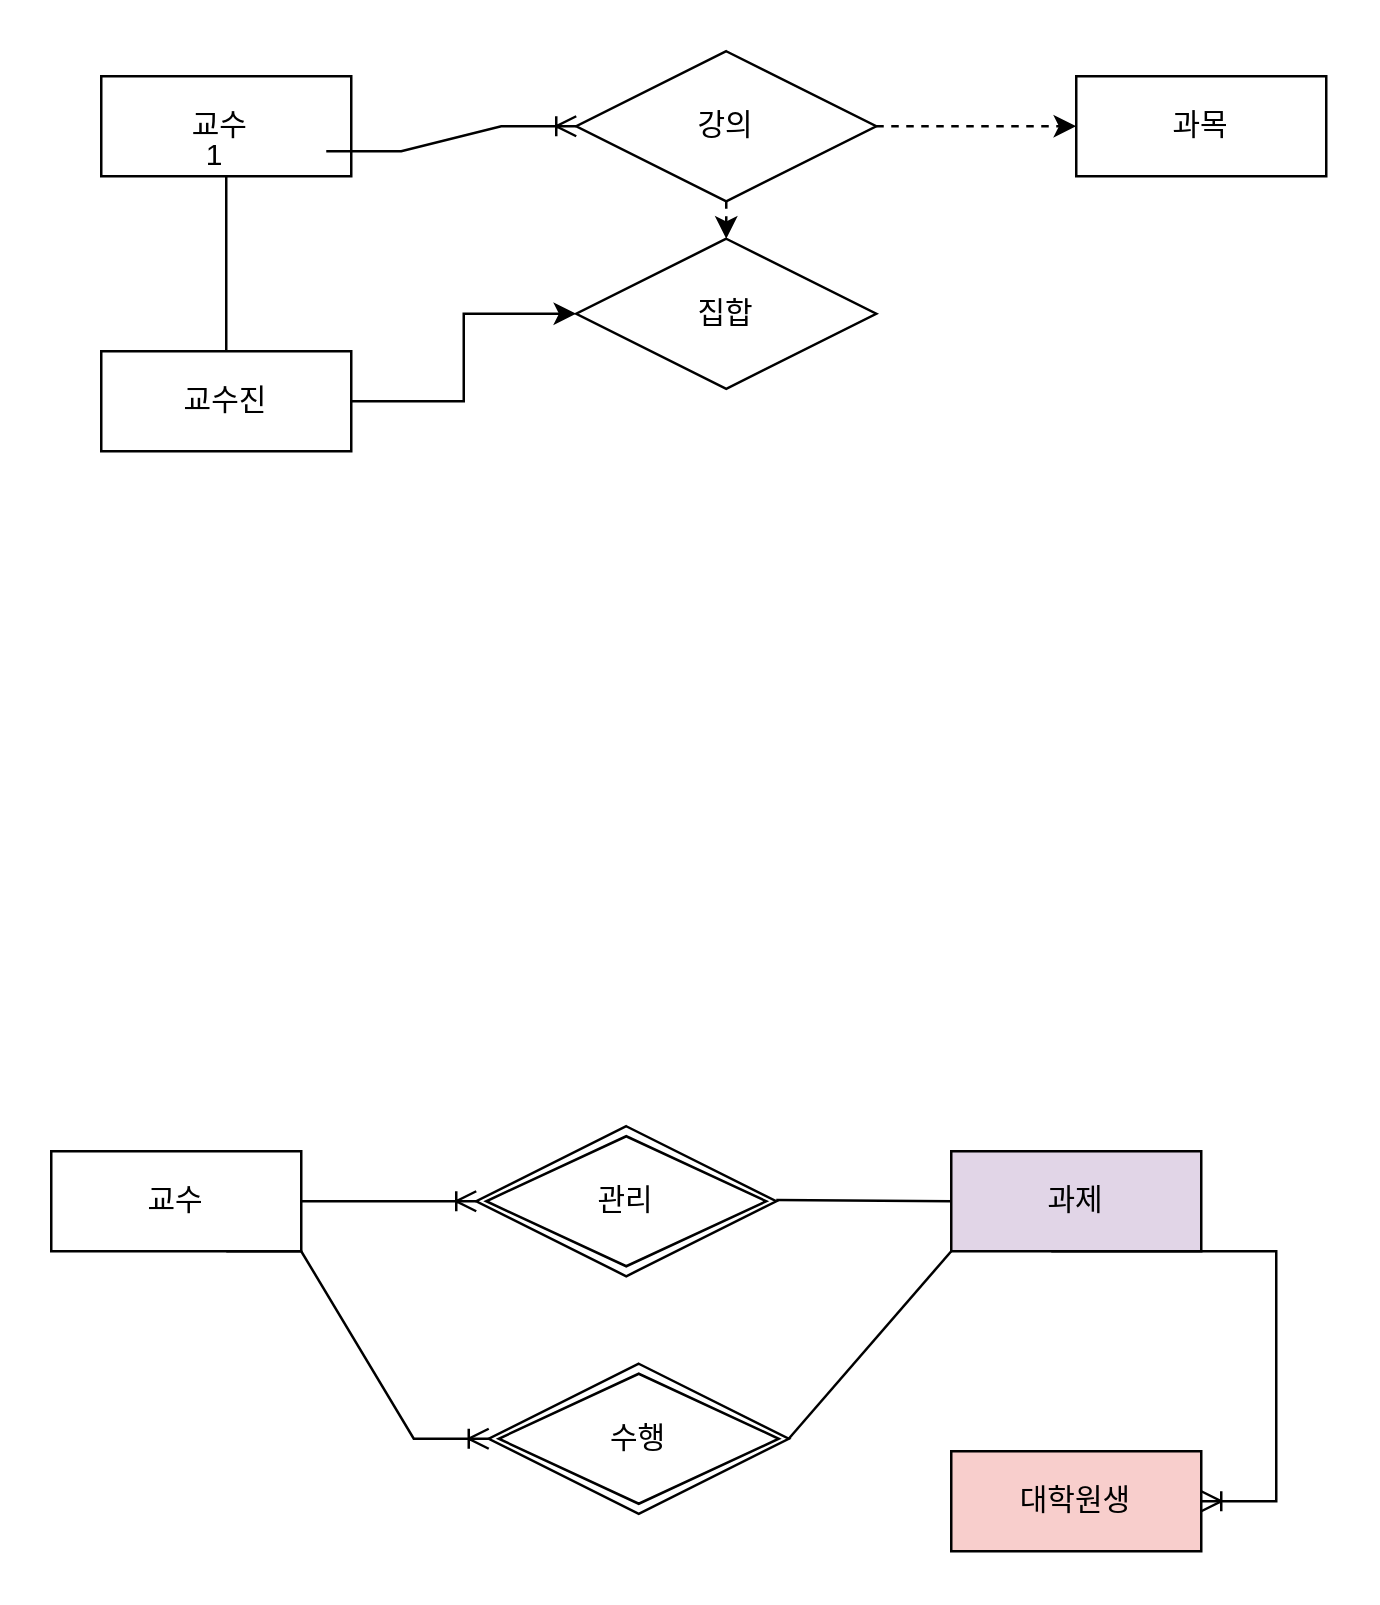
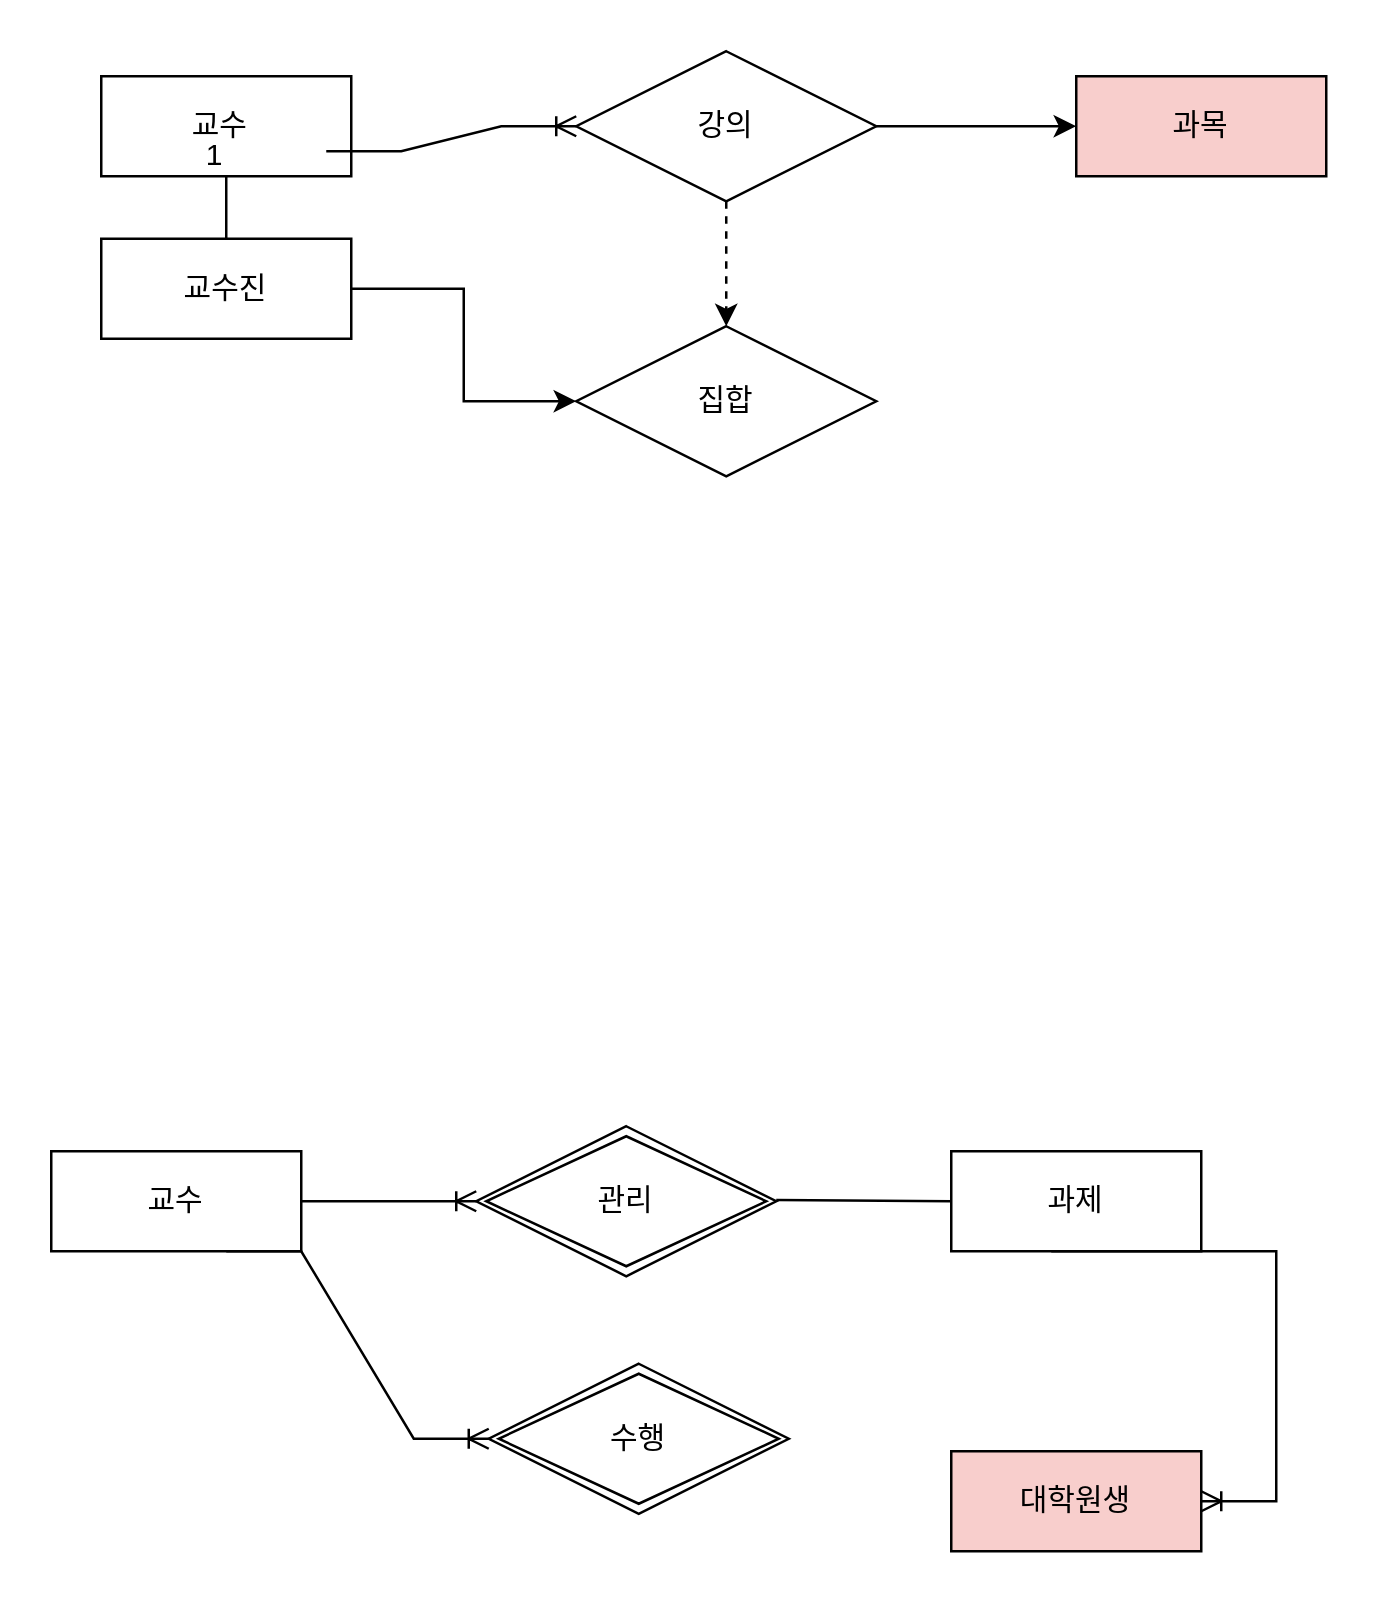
edge "강의" -> "과목": style dashed -> solid
node "과목": fillcolor #ffffff -> #f8cecc
node "집합": moved (726, 314) -> (726, 401)
node "교수진": moved (226, 401) -> (226, 289)
node "과제": fillcolor #e1d5e7 -> #ffffff
edge "과제" -- "수행": removed
